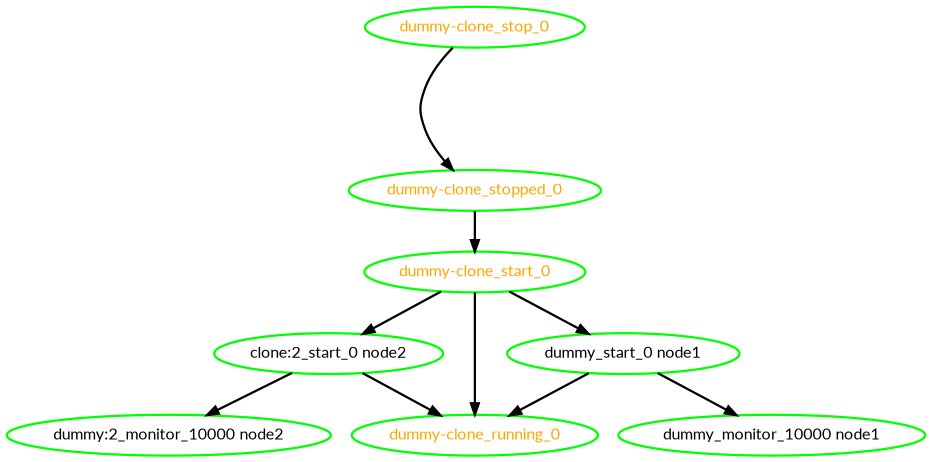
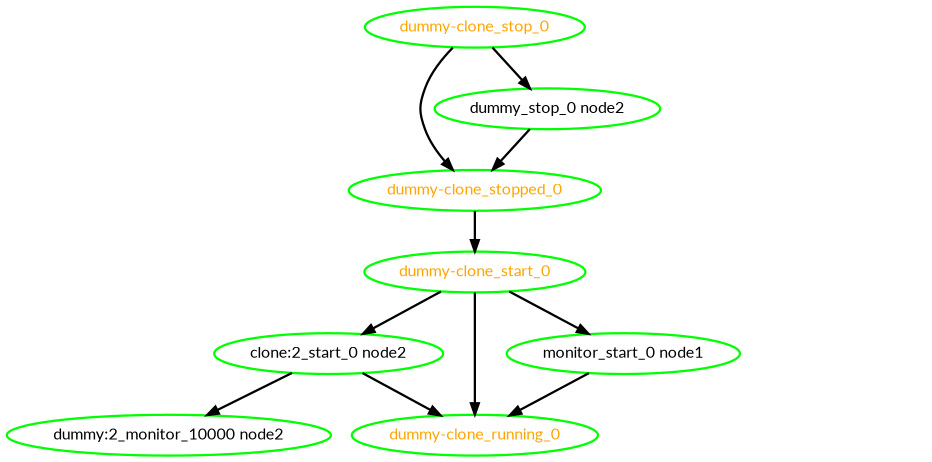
node "dummy_stop_0 node2": added
node "dummy_start_0 node1": label "dummy_start_0 node1" -> "monitor_start_0 node1"
node "dummy_monitor_10000 node1": removed
